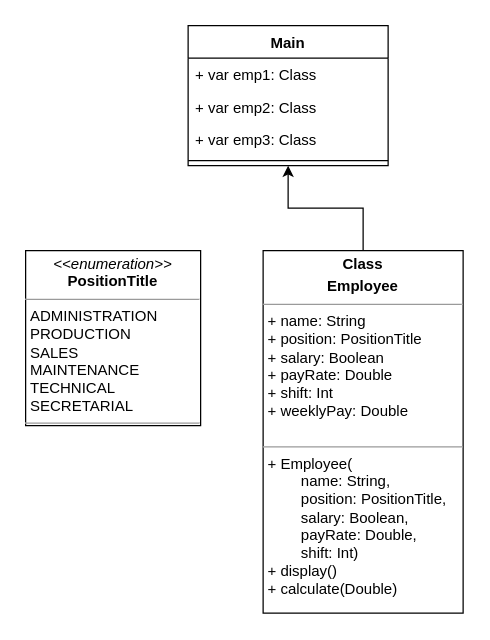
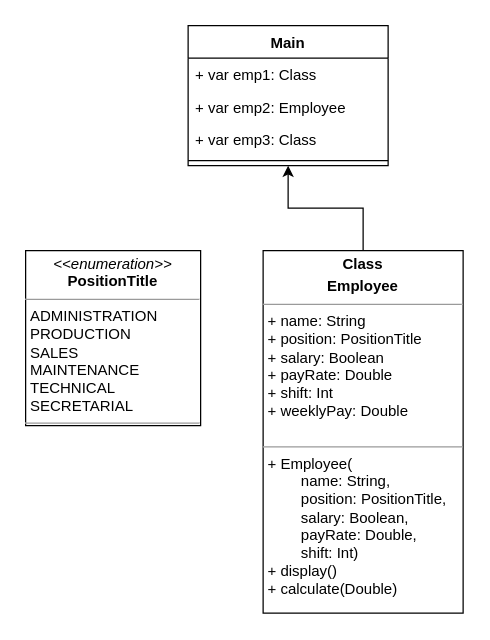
node "+ var emp2: Class": label "+ var emp2: Class" -> "+ var emp2: Employee"
